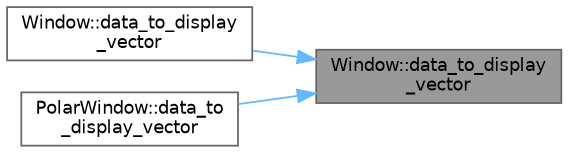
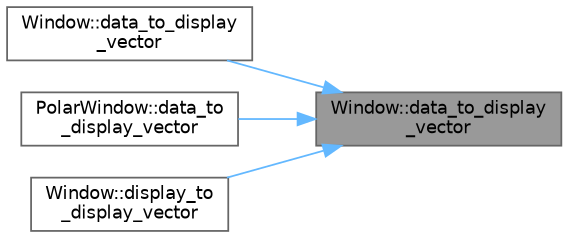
node "Window::display_to _display_vector": added
